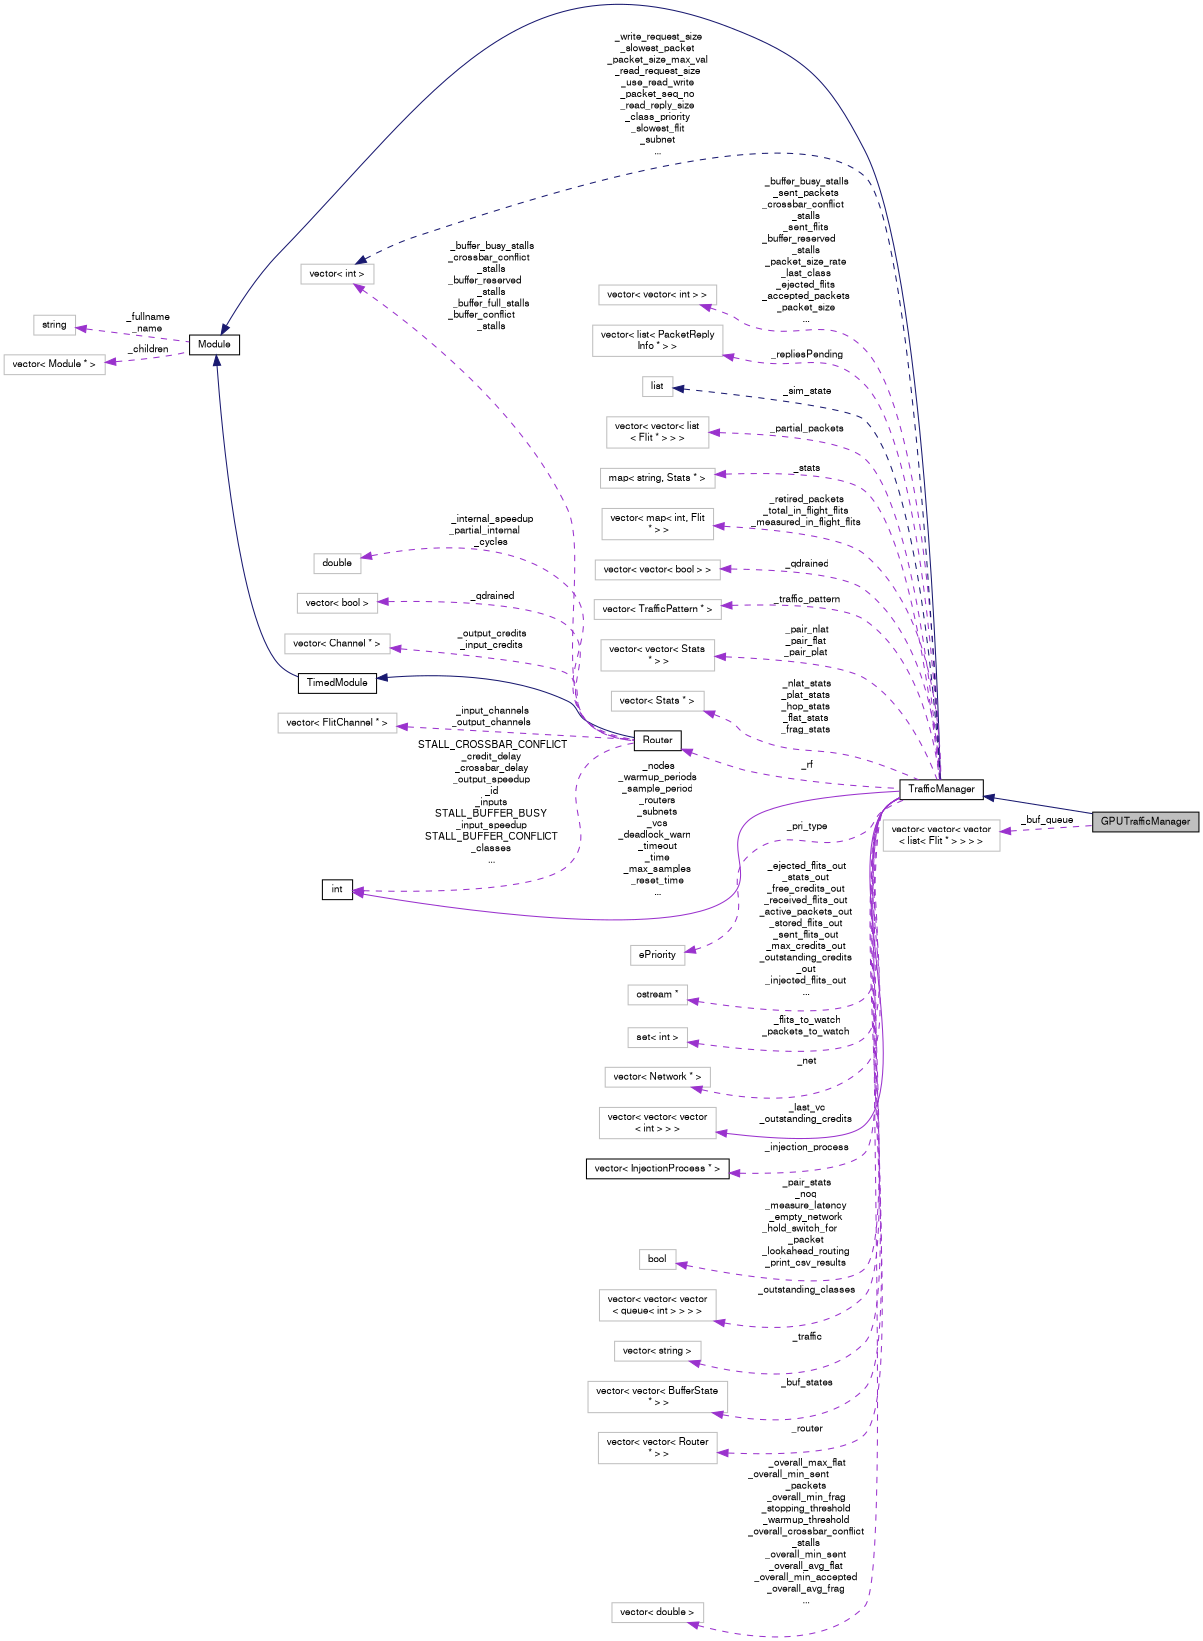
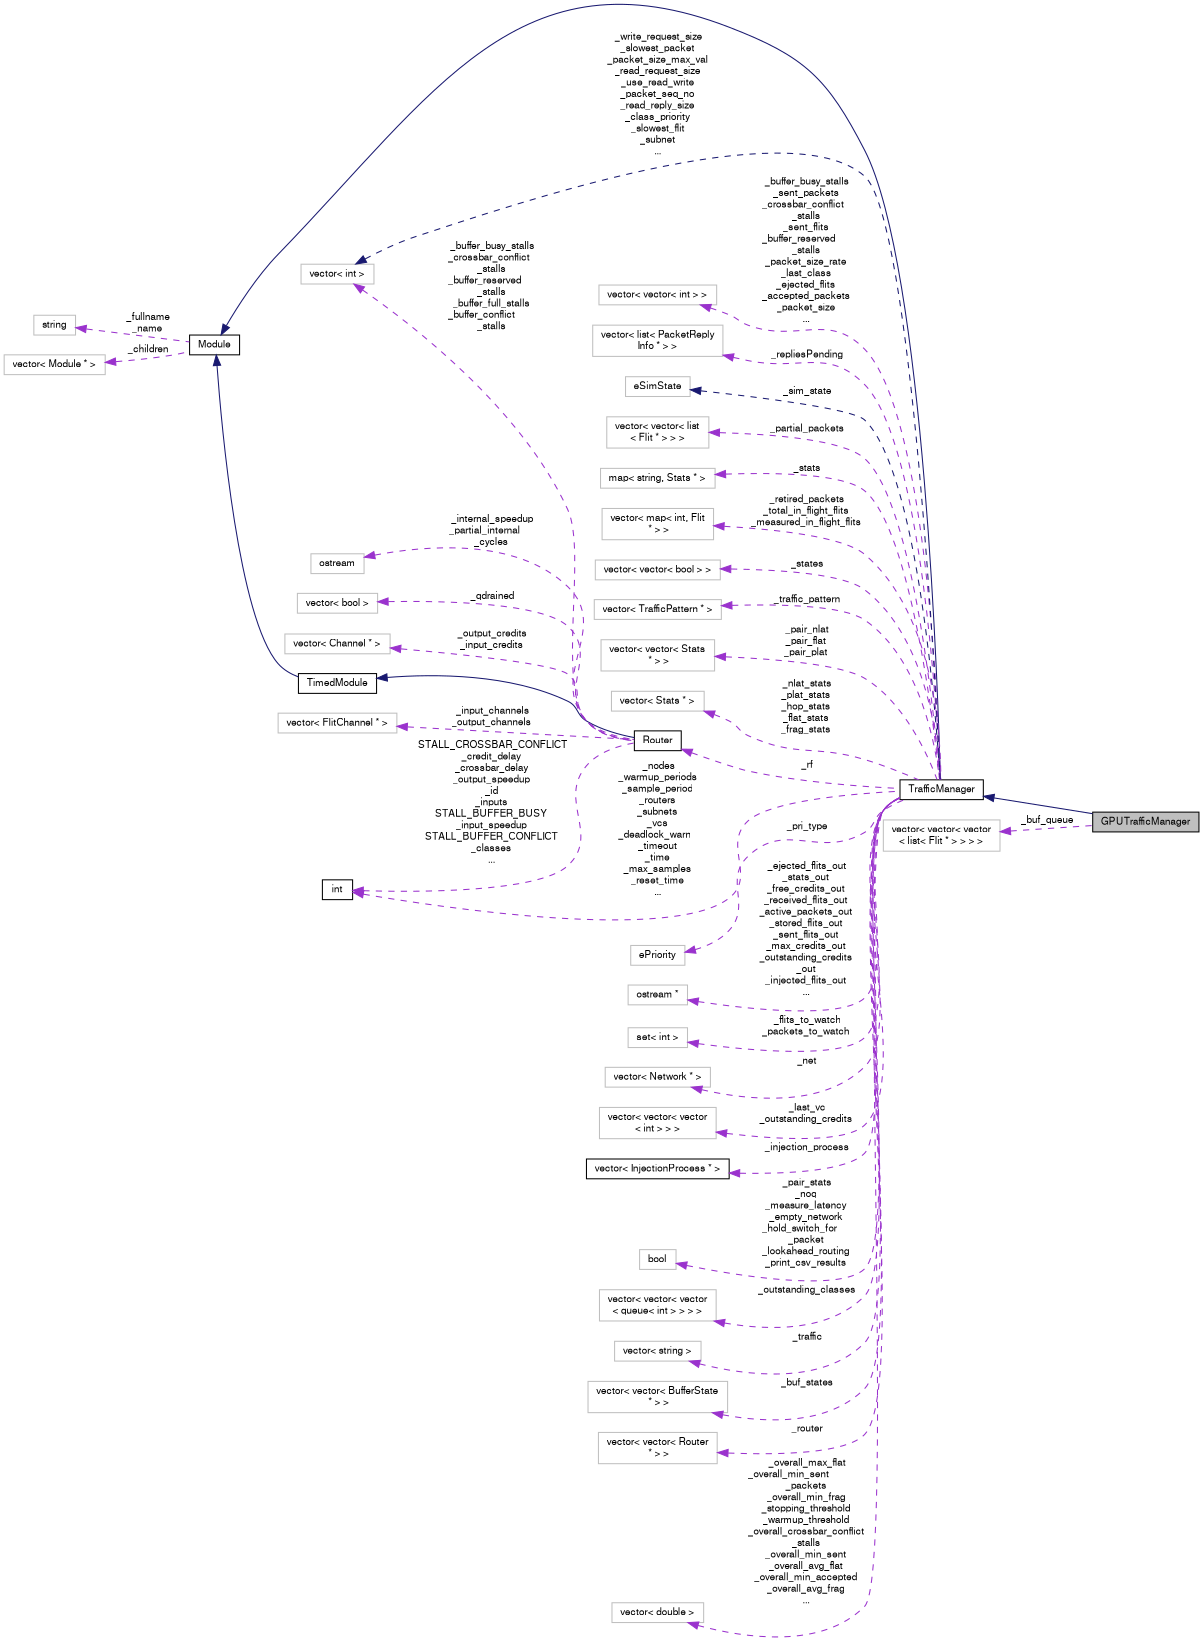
node "list": label "list" -> "eSimState"
node "double": label "double" -> "ostream"
edge "TrafficManager" -> "vector< vector< bool > >": label " _qdrained" -> " _states"
edge "TrafficManager" -> "int": style solid -> dashed
edge "TrafficManager" -> "vector< vector< vector < int > > >": style solid -> dashed
